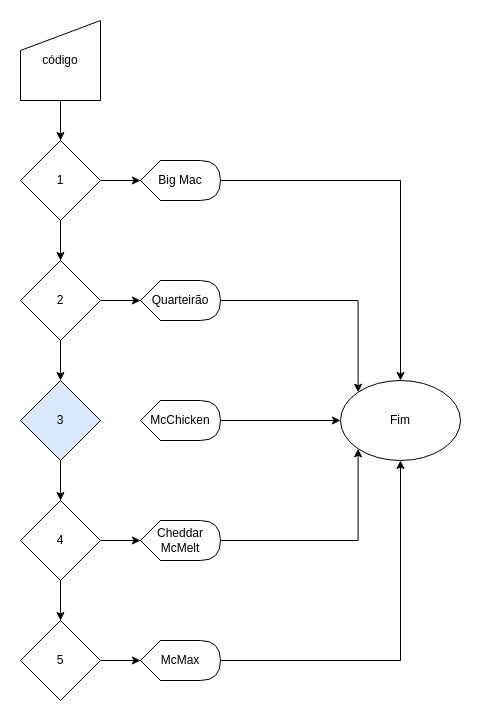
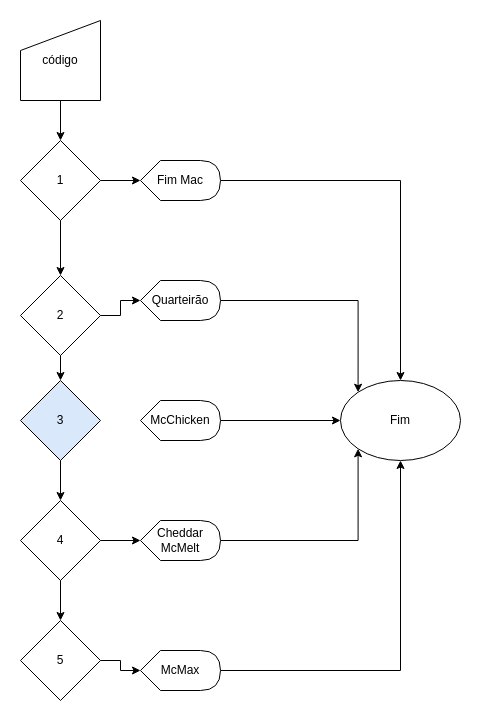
node "Big Mac": label "Big Mac" -> "Fim Mac"
node "2": moved (61, 301) -> (61, 316)
node "McMax": moved (181, 661) -> (181, 671)
